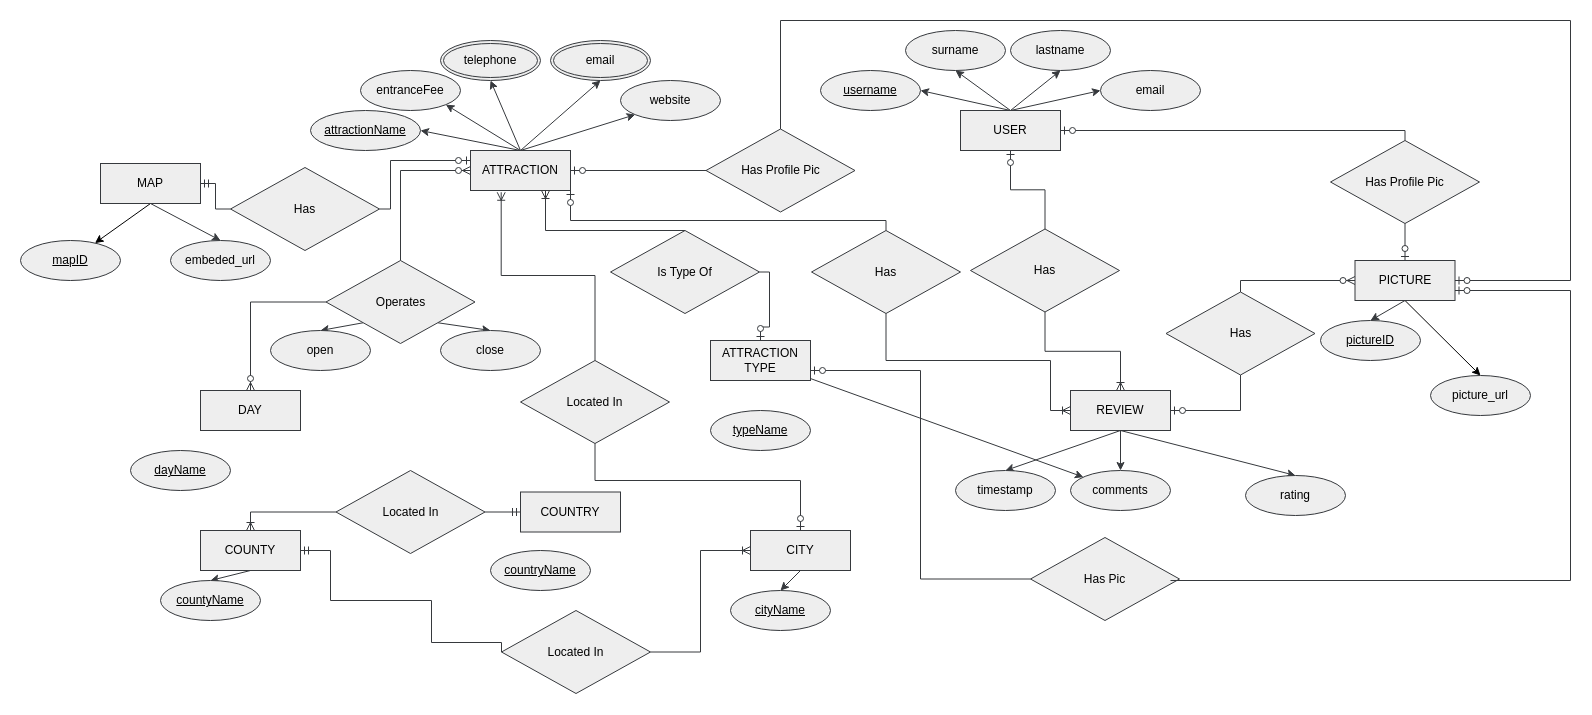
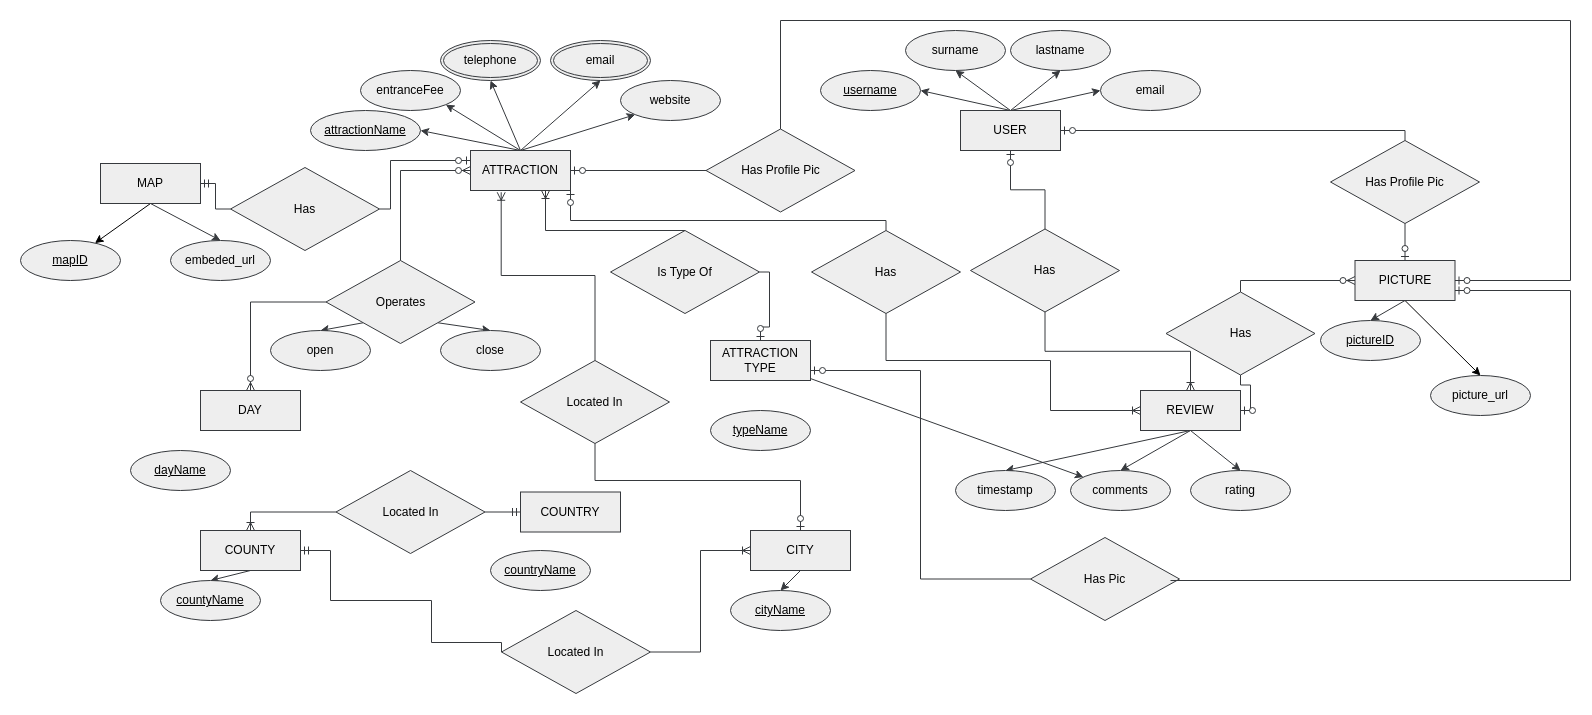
node "REVIEW": moved (1121, 411) -> (1191, 411)
node "rating": moved (1296, 496) -> (1241, 491)
